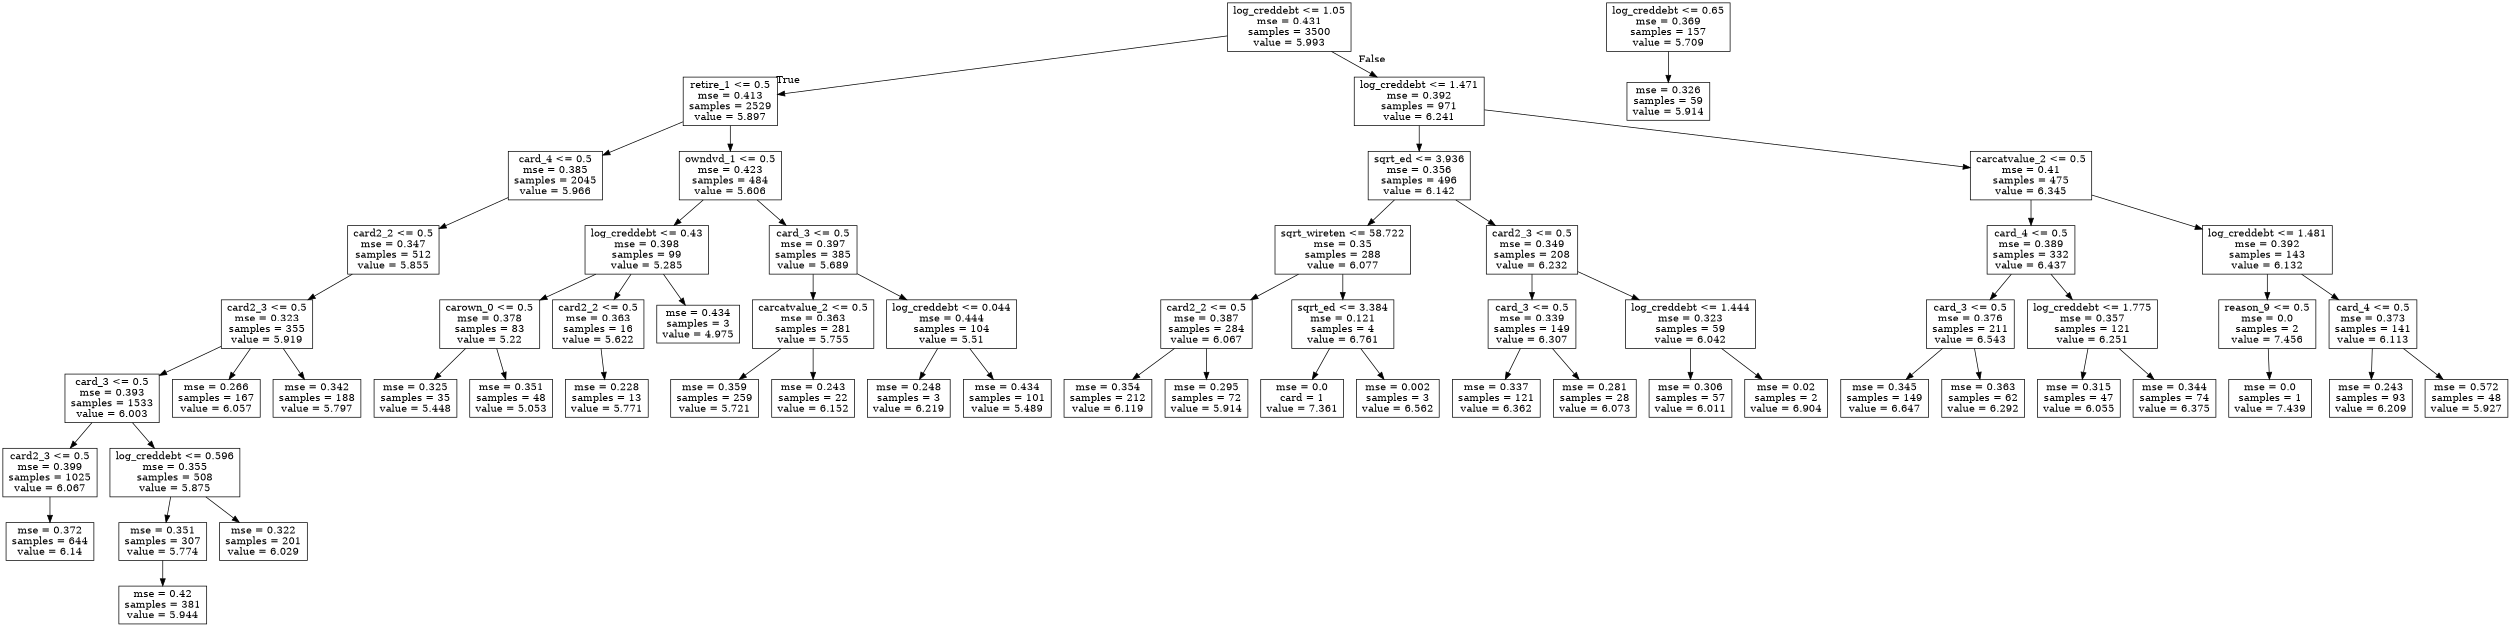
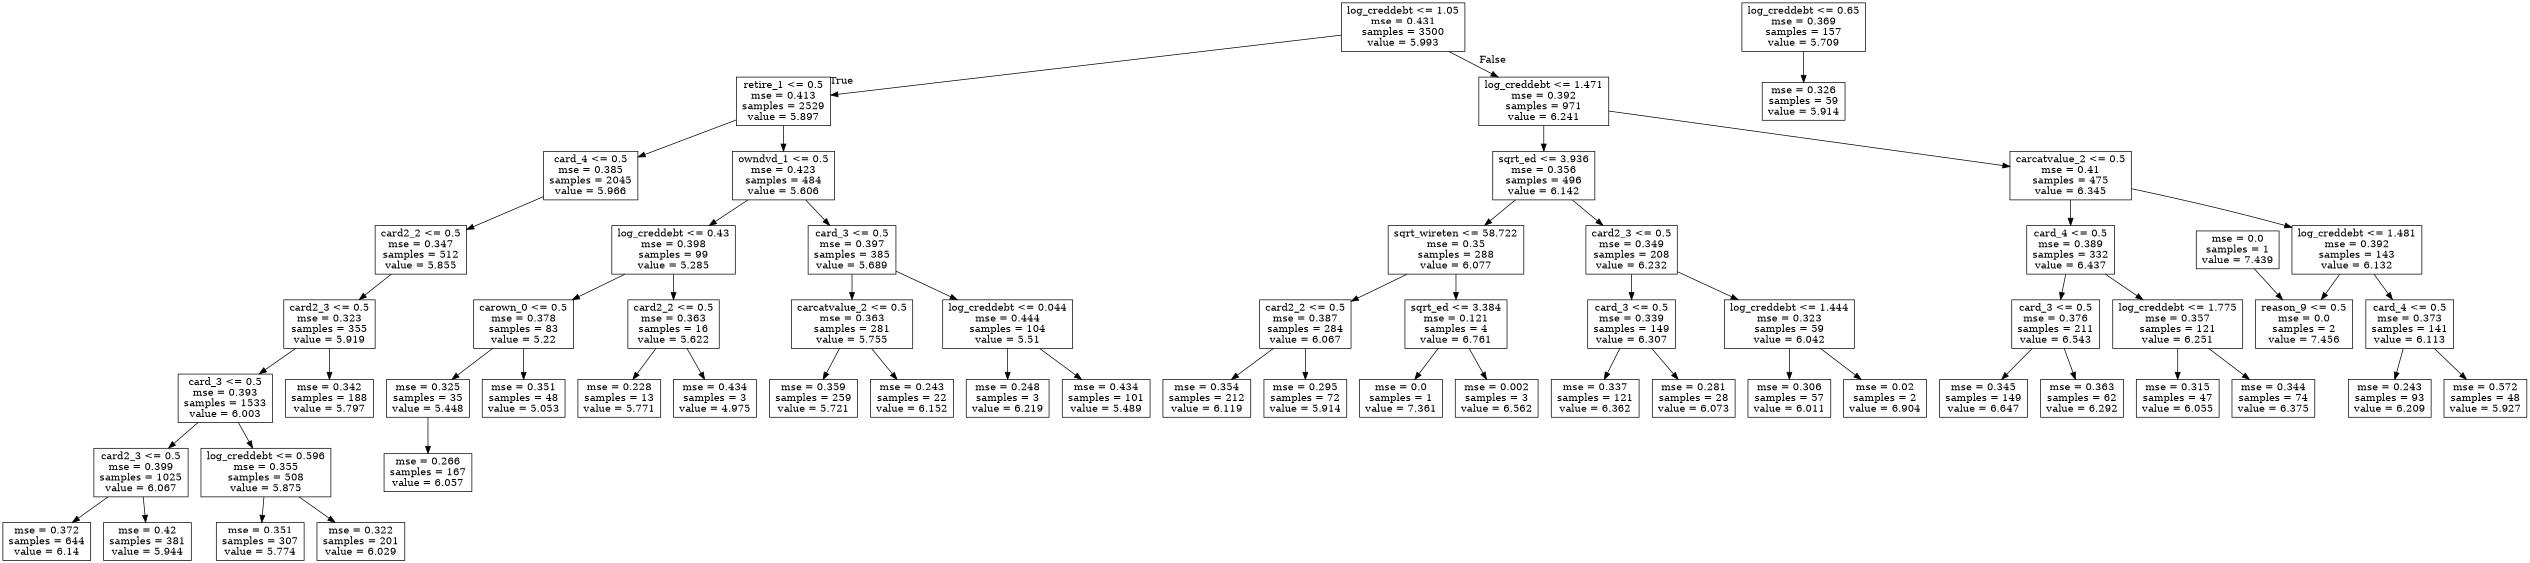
edge "log_creddebt <= 0.43 mse = 0.398 samples = 99 value = 5.285" -> "mse = 0.434 samples = 3 value = 4.975": now "card2_2 <= 0.5 mse = 0.363 samples = 16 value = 5.622" -> "mse = 0.434 samples = 3 value = 4.975"
edge "reason_9 <= 0.5 mse = 0.0 samples = 2 value = 7.456" -> "mse = 0.0 samples = 1 value = 7.439": reversed
edge "card2_3 <= 0.5 mse = 0.323 samples = 355 value = 5.919" -> "mse = 0.266 samples = 167 value = 6.057": now "mse = 0.325 samples = 35 value = 5.448" -> "mse = 0.266 samples = 167 value = 6.057"
node "mse = 0.0 card = 1 value = 7.361": label "mse = 0.0 card = 1 value = 7.361" -> "mse = 0.0 samples = 1 value = 7.361"
edge "mse = 0.351 samples = 307 value = 5.774" -> "mse = 0.42 samples = 381 value = 5.944": now "card2_3 <= 0.5 mse = 0.399 samples = 1025 value = 6.067" -> "mse = 0.42 samples = 381 value = 5.944"
